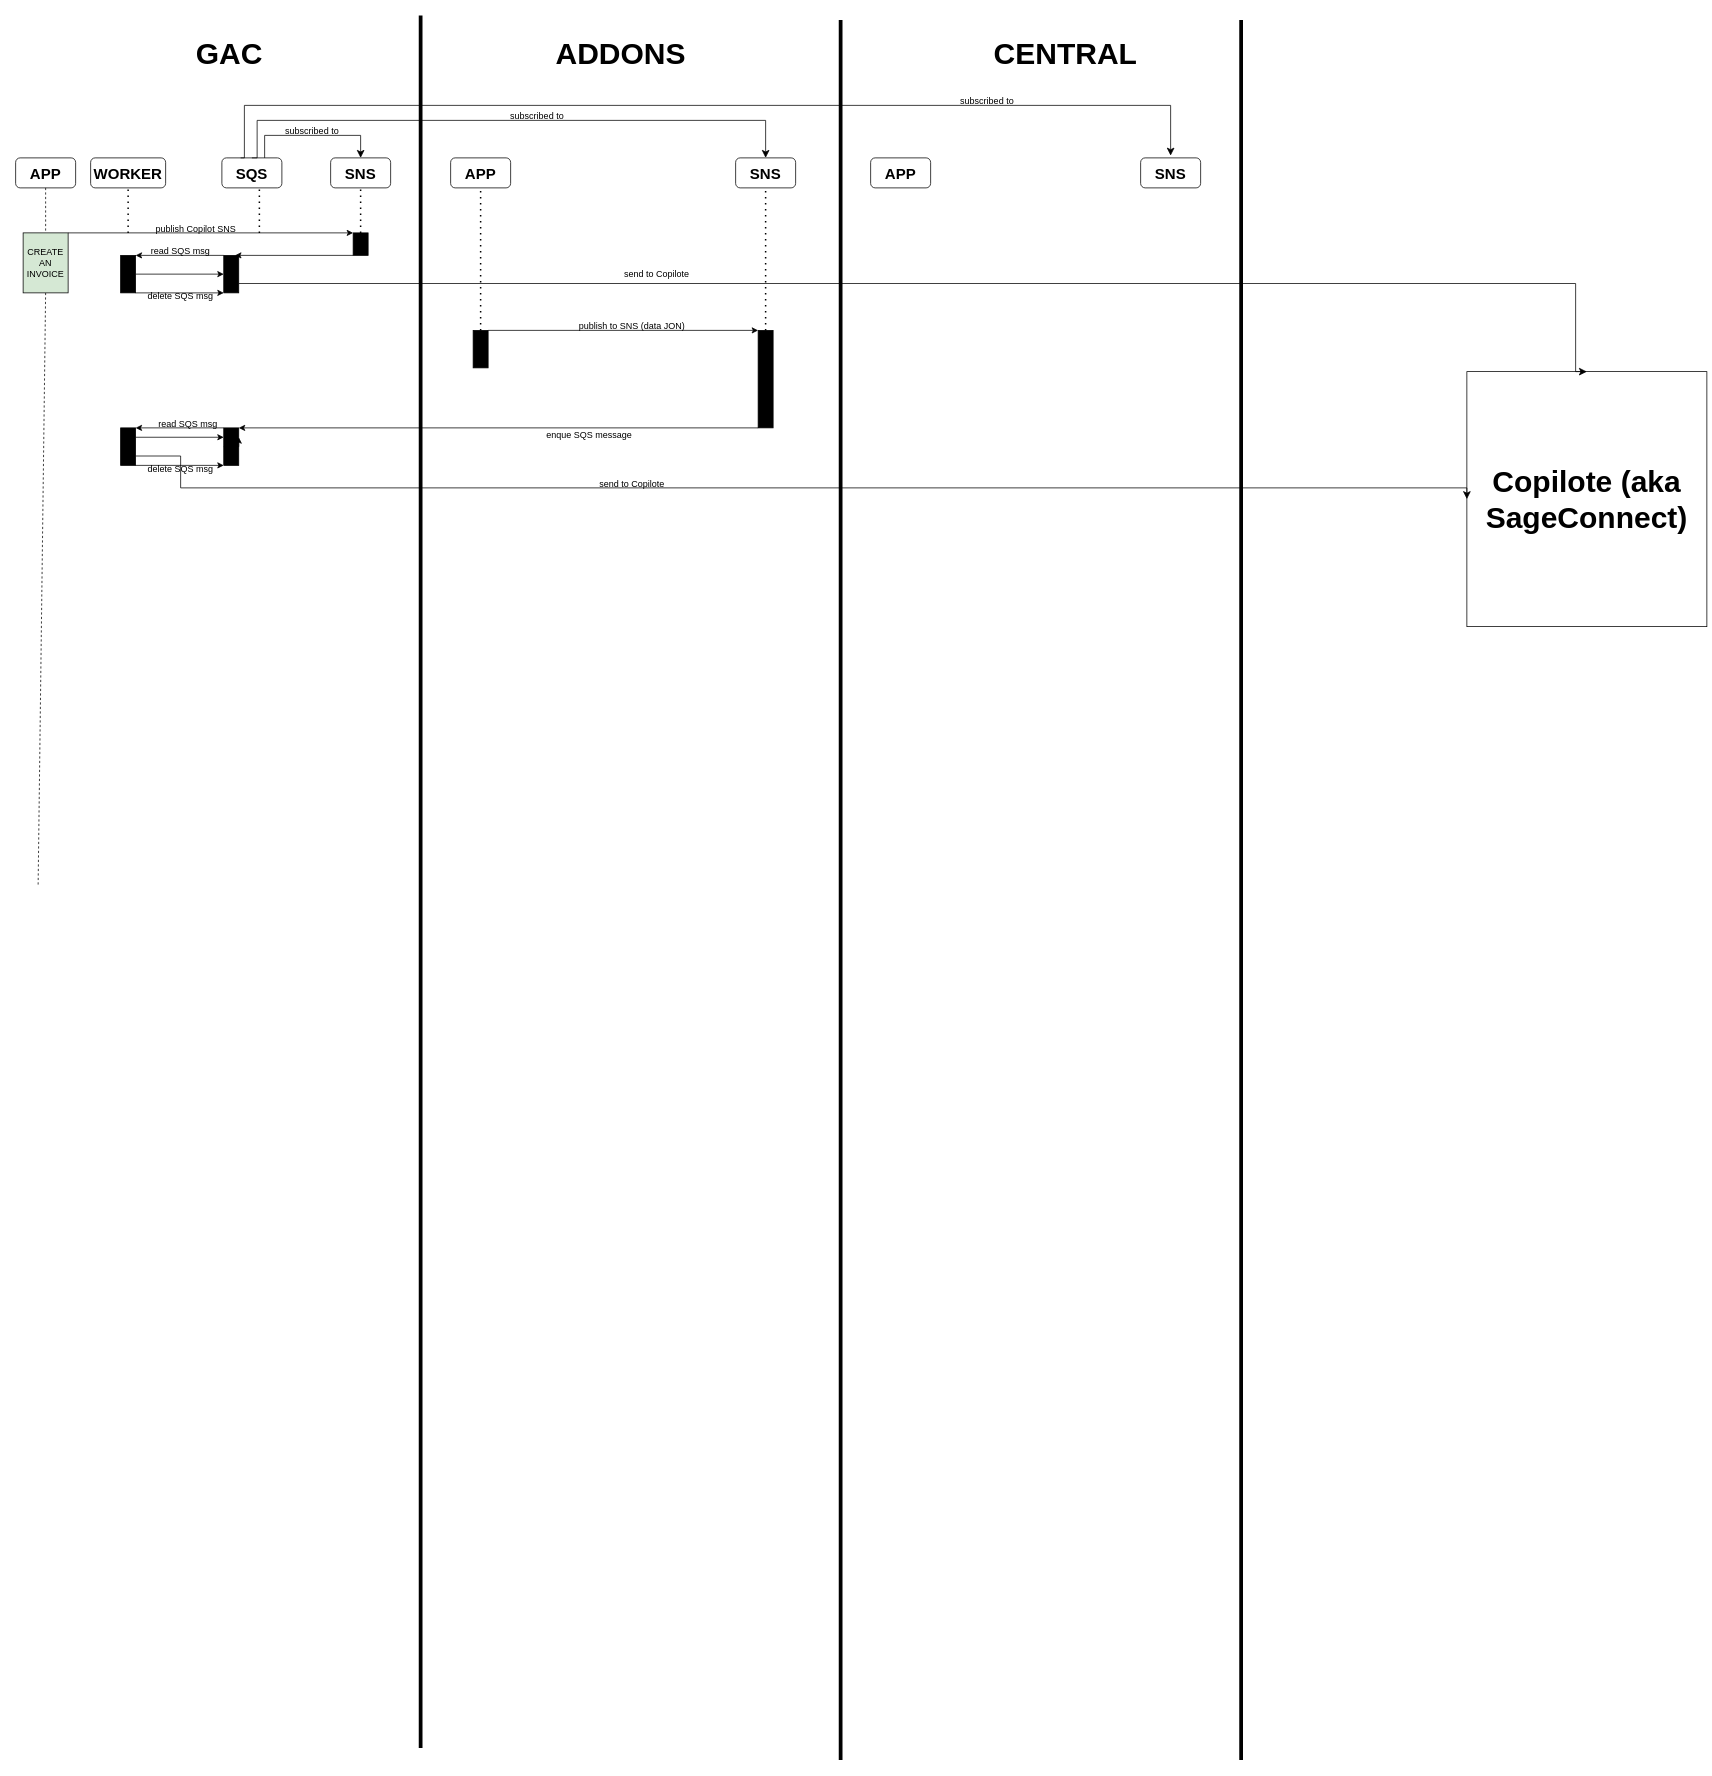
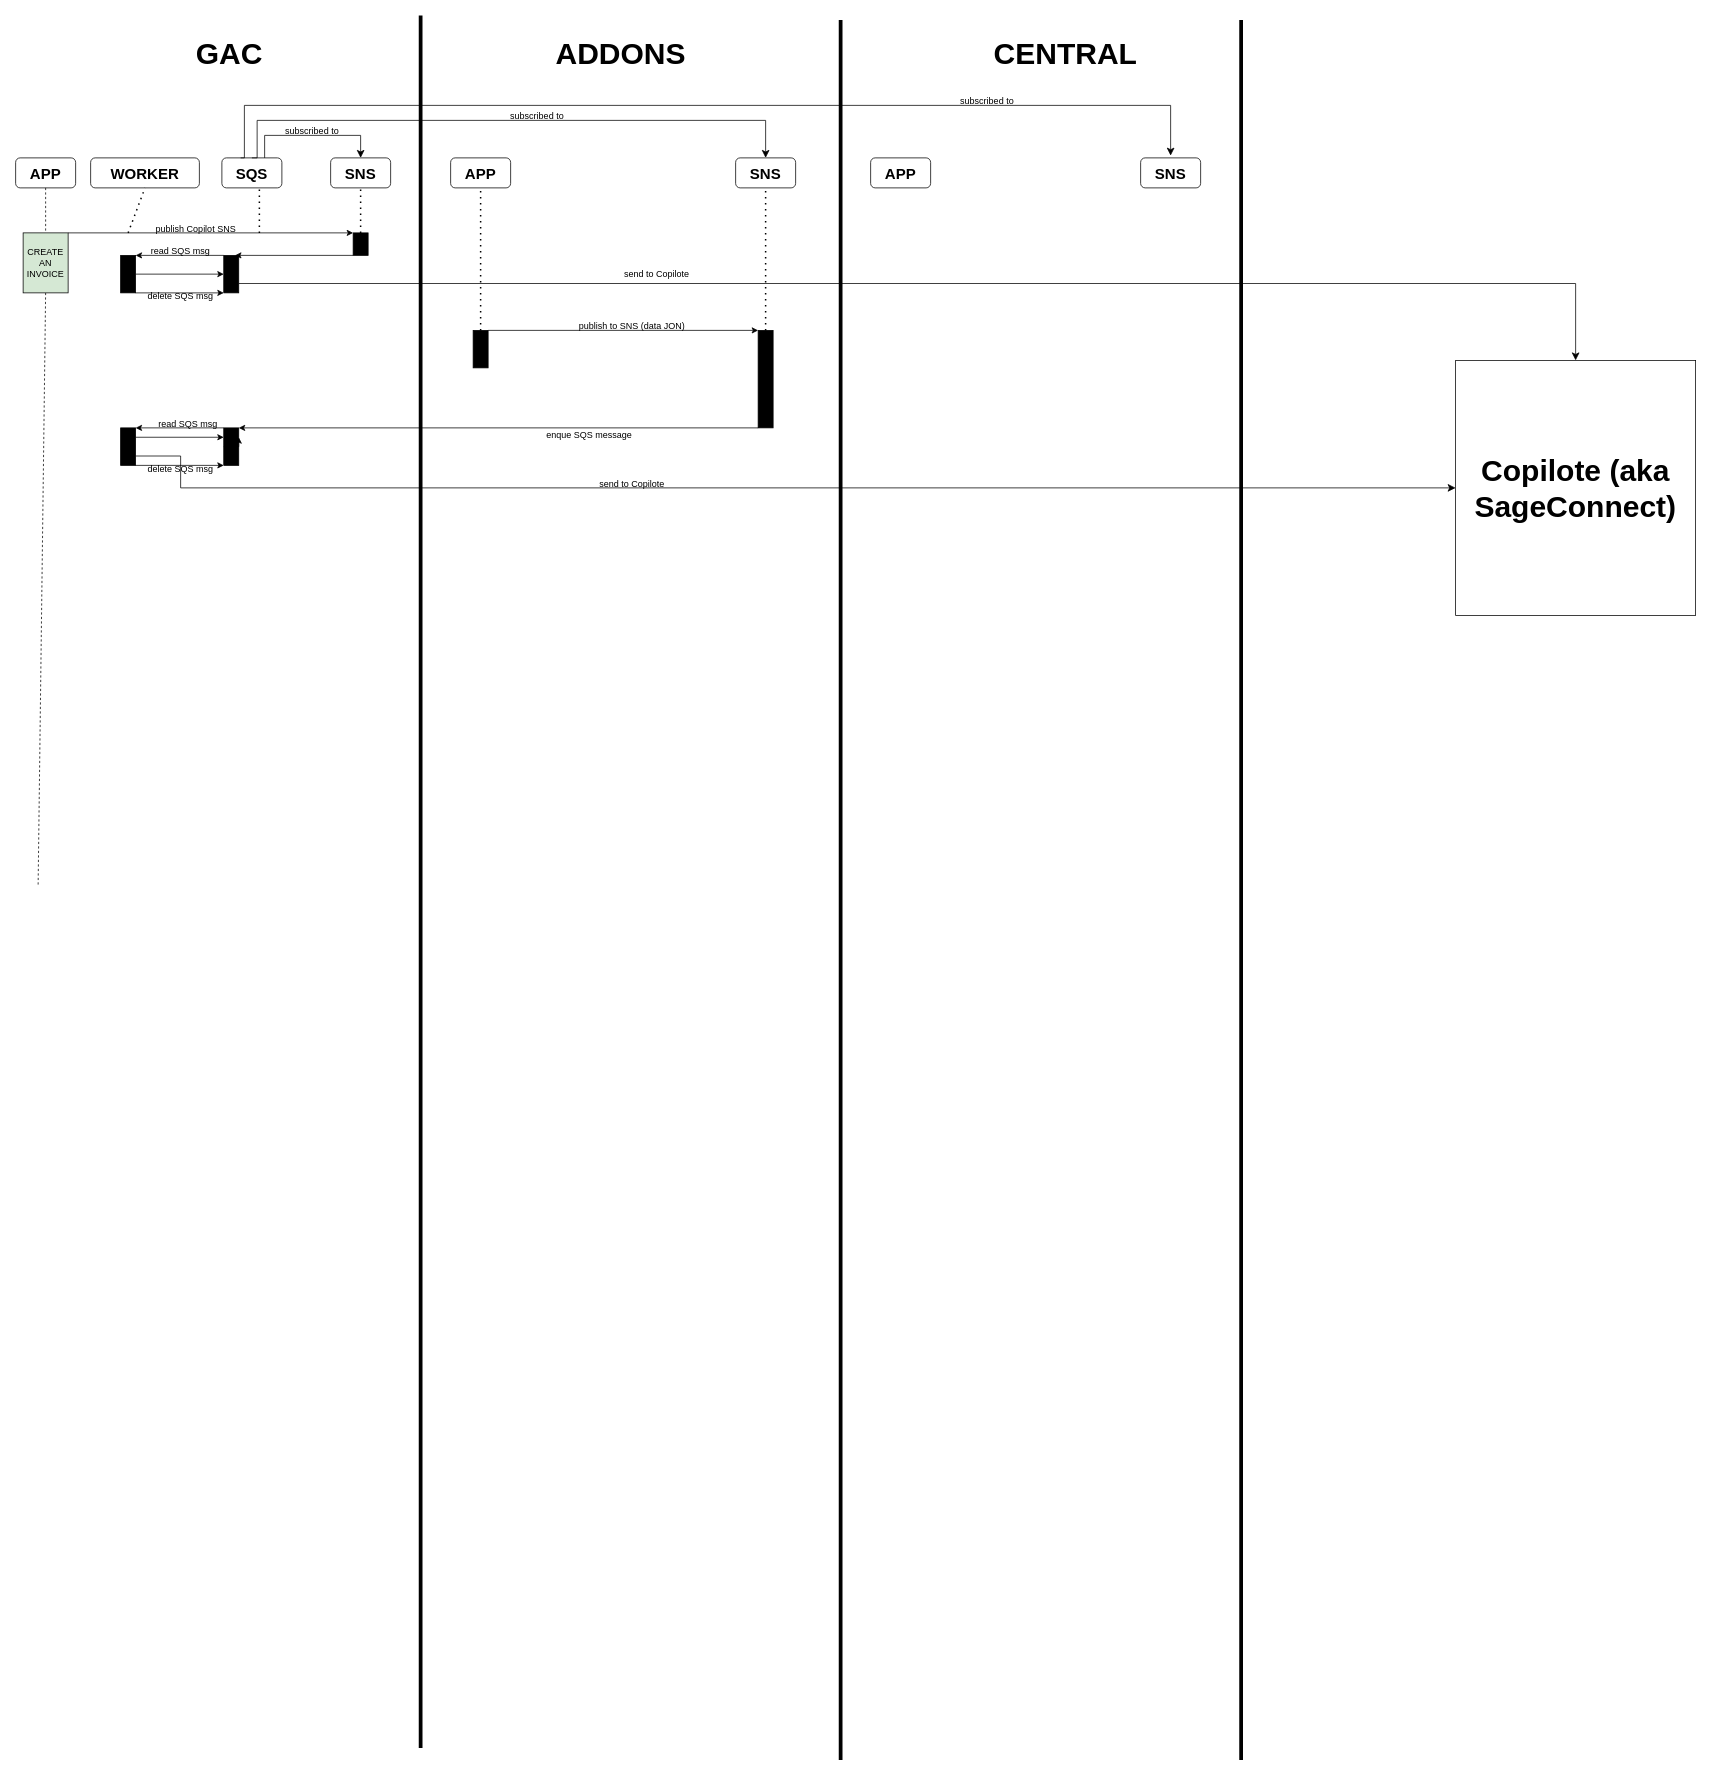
node "WORKER": size 75x30 -> 109x30
node "Copilote (aka SageConnect)": moved (1587, 499) -> (1575, 488)
